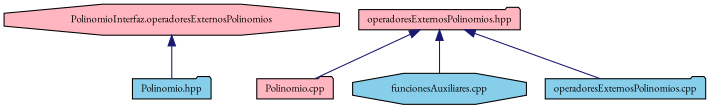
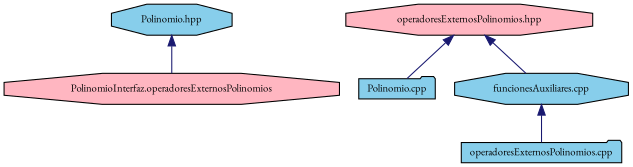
node "operadoresExternosPolinomios.hpp": shape folder -> octagon
edge "operadoresExternosPolinomios.cpp" -> "operadoresExternosPolinomios.hpp": now "operadoresExternosPolinomios.cpp" -> "funcionesAuxiliares.cpp"
edge "Polinomio.hpp" -> "PolinomioInterfaz.operadoresExternosPolinomios": reversed
node "Polinomio.hpp": shape folder -> octagon
node "Polinomio.cpp": fillcolor lightpink -> skyblue
